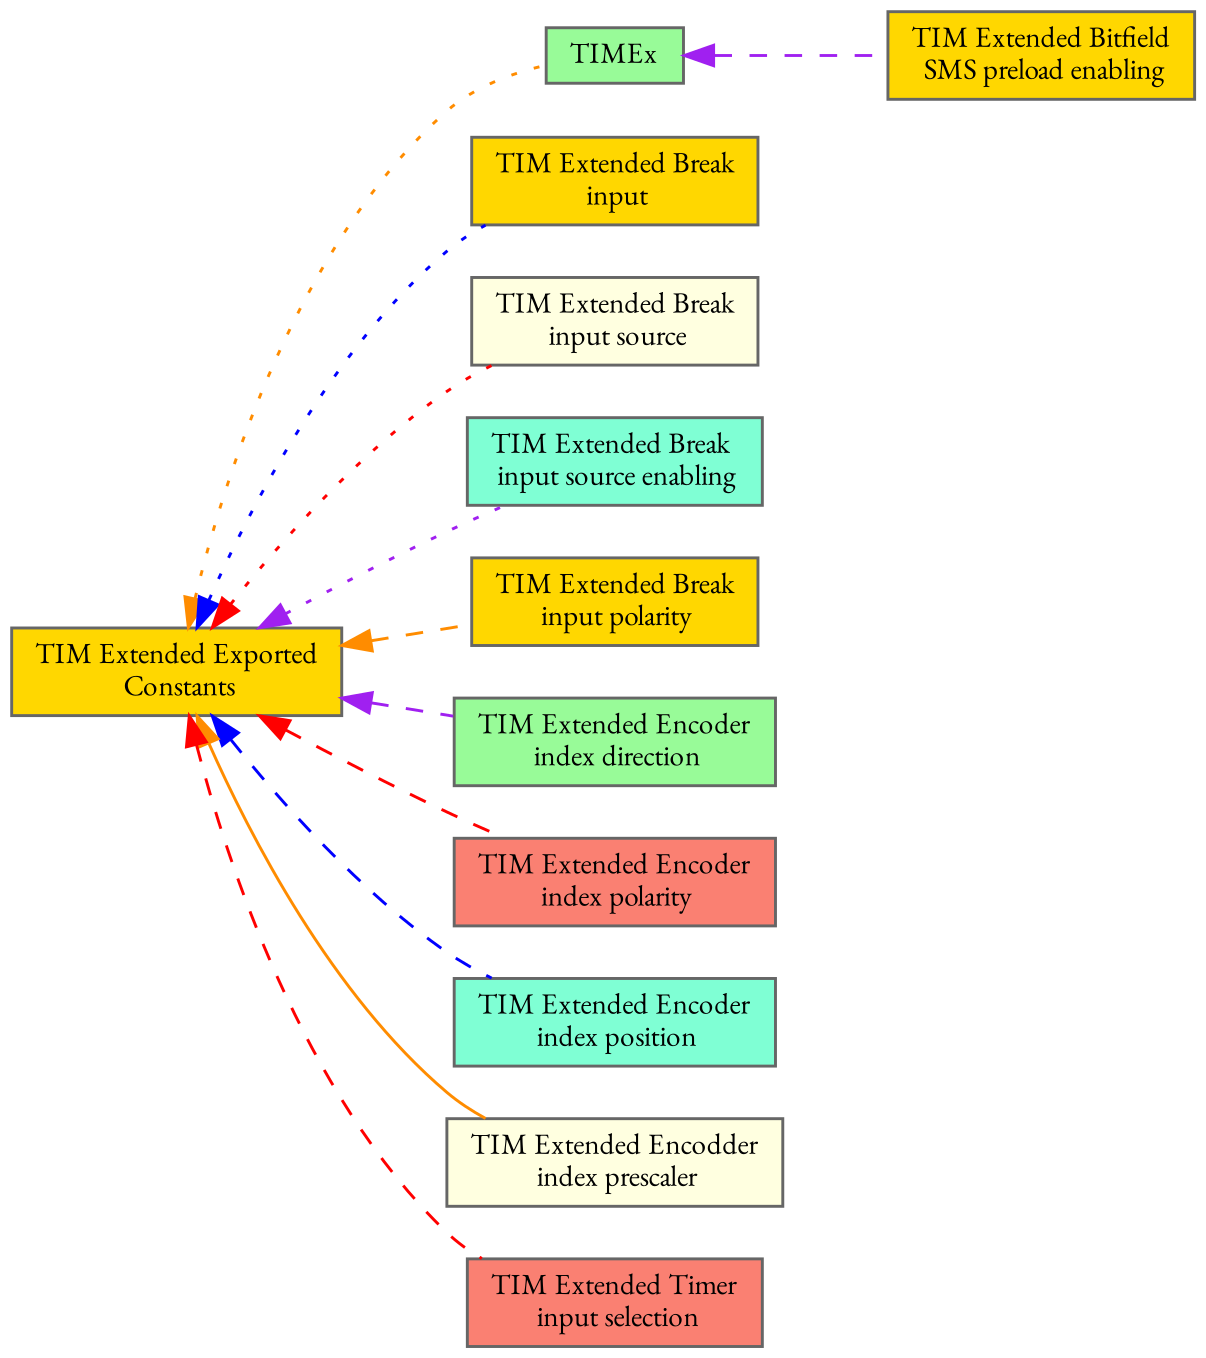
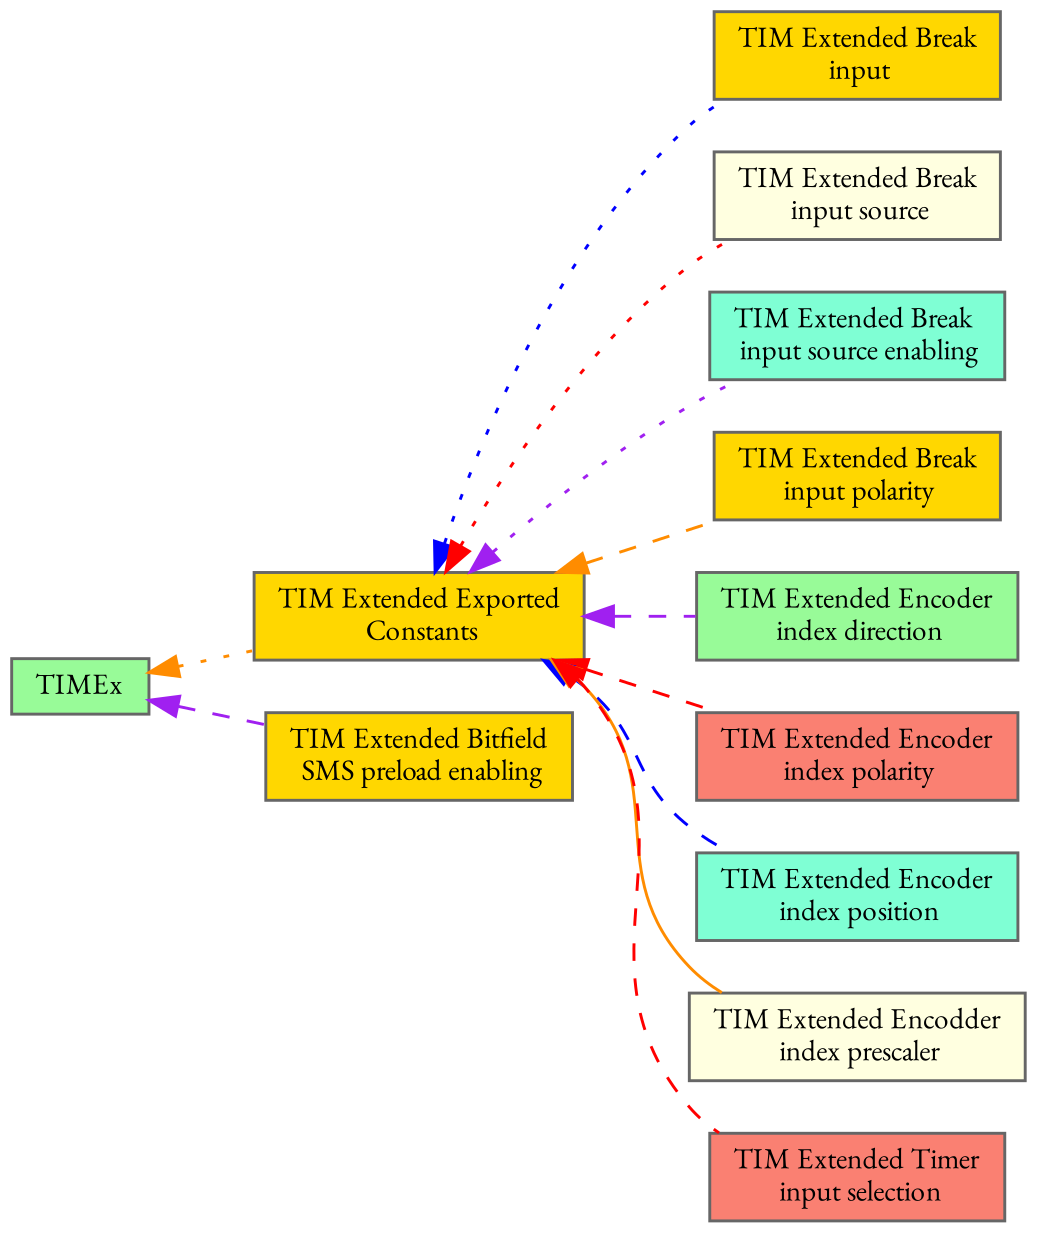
edge "TIMEx" -> "TIM Extended Exported Constants": reversed
